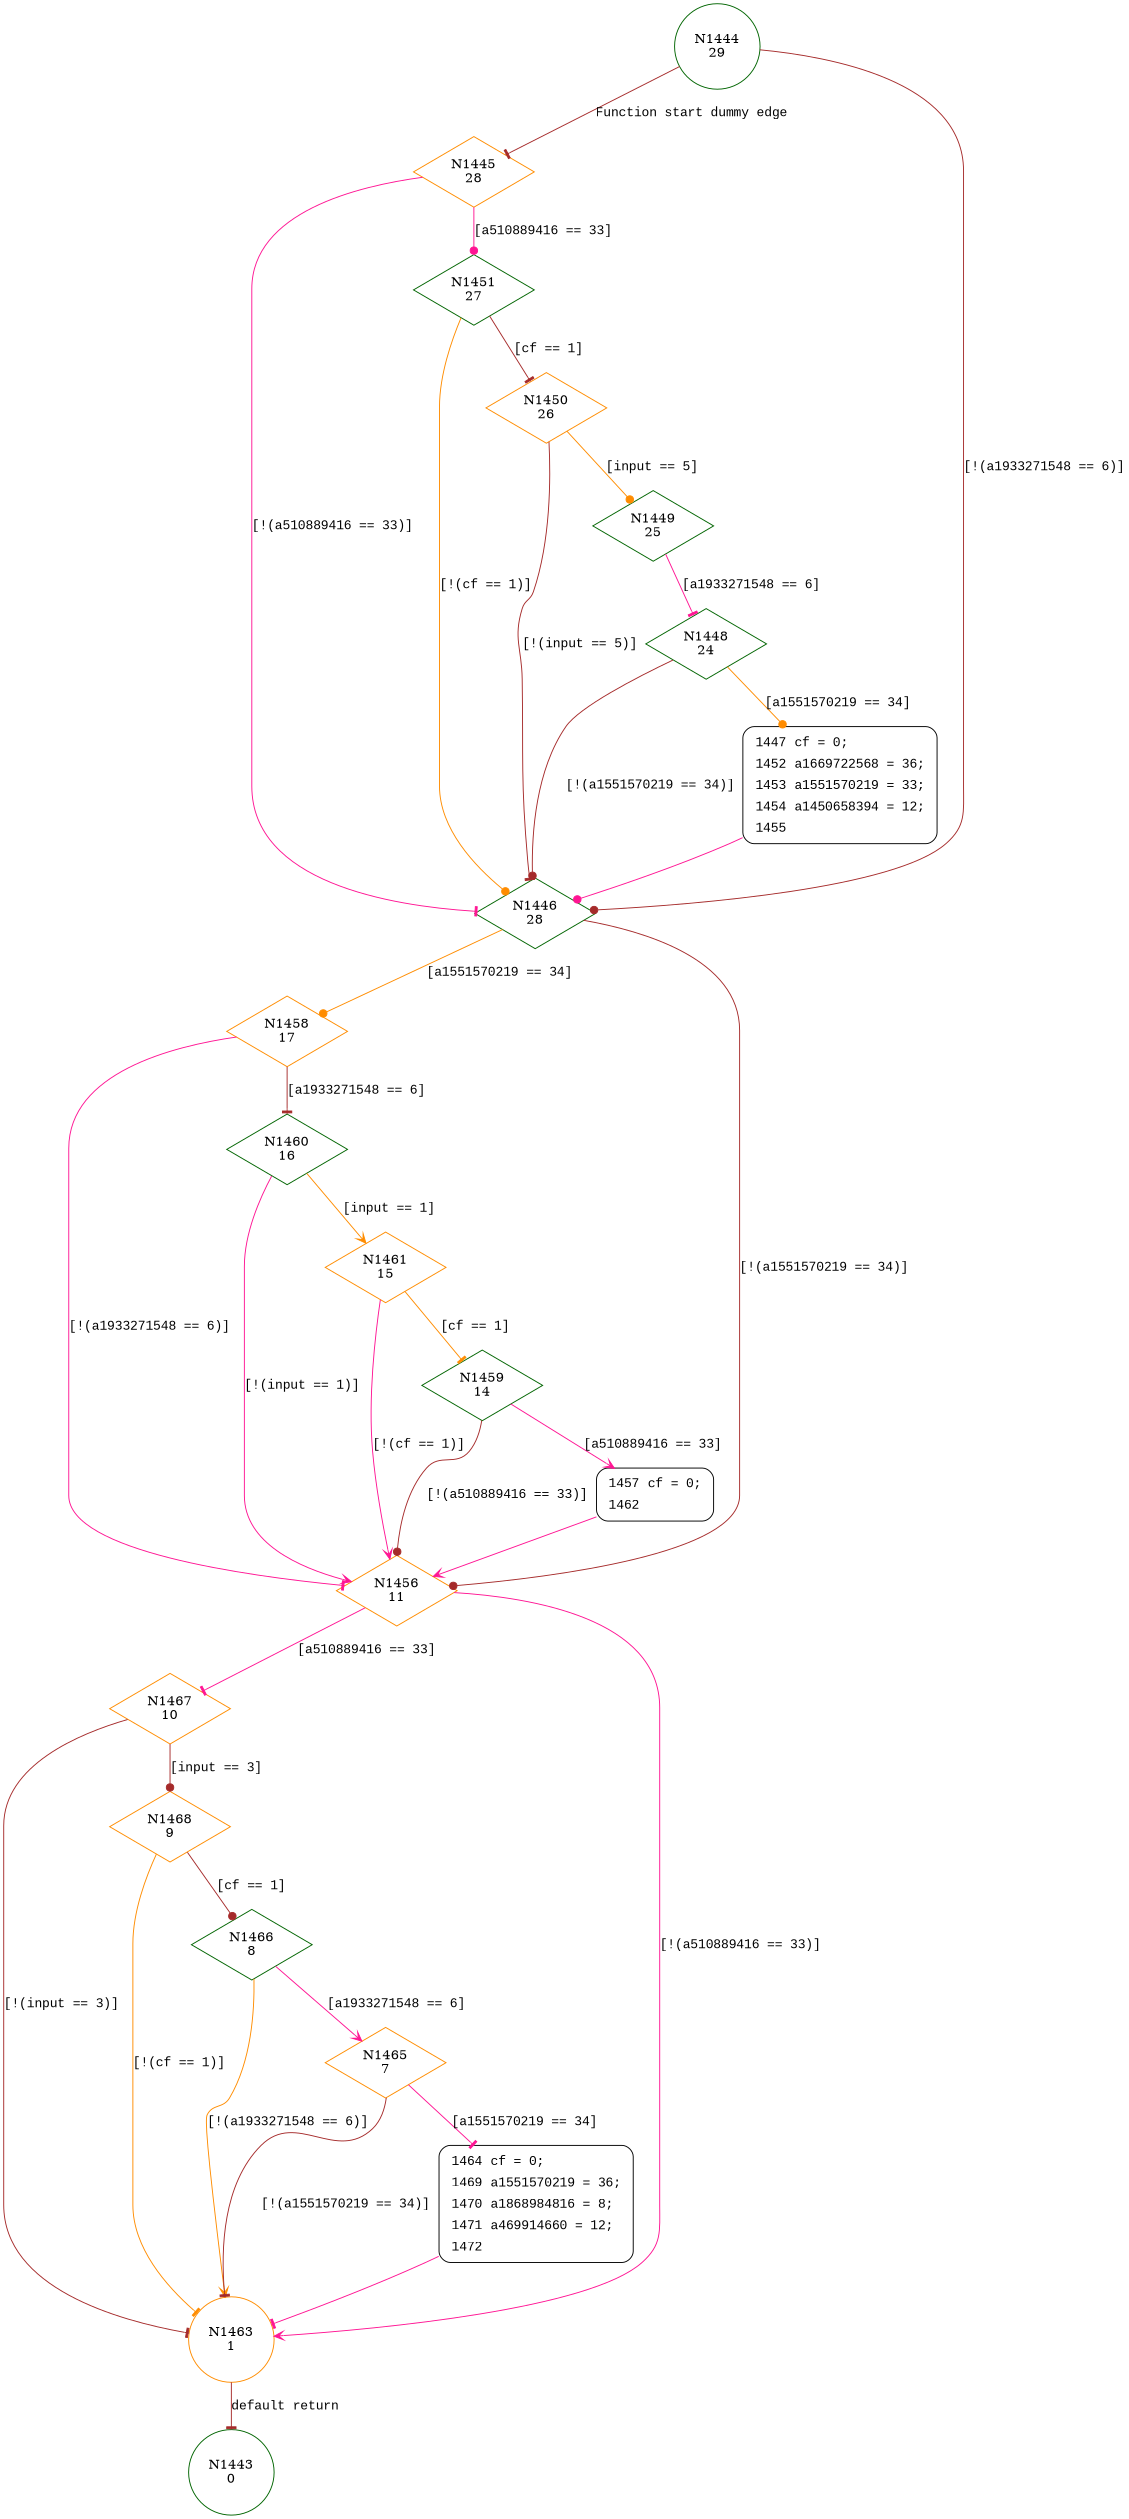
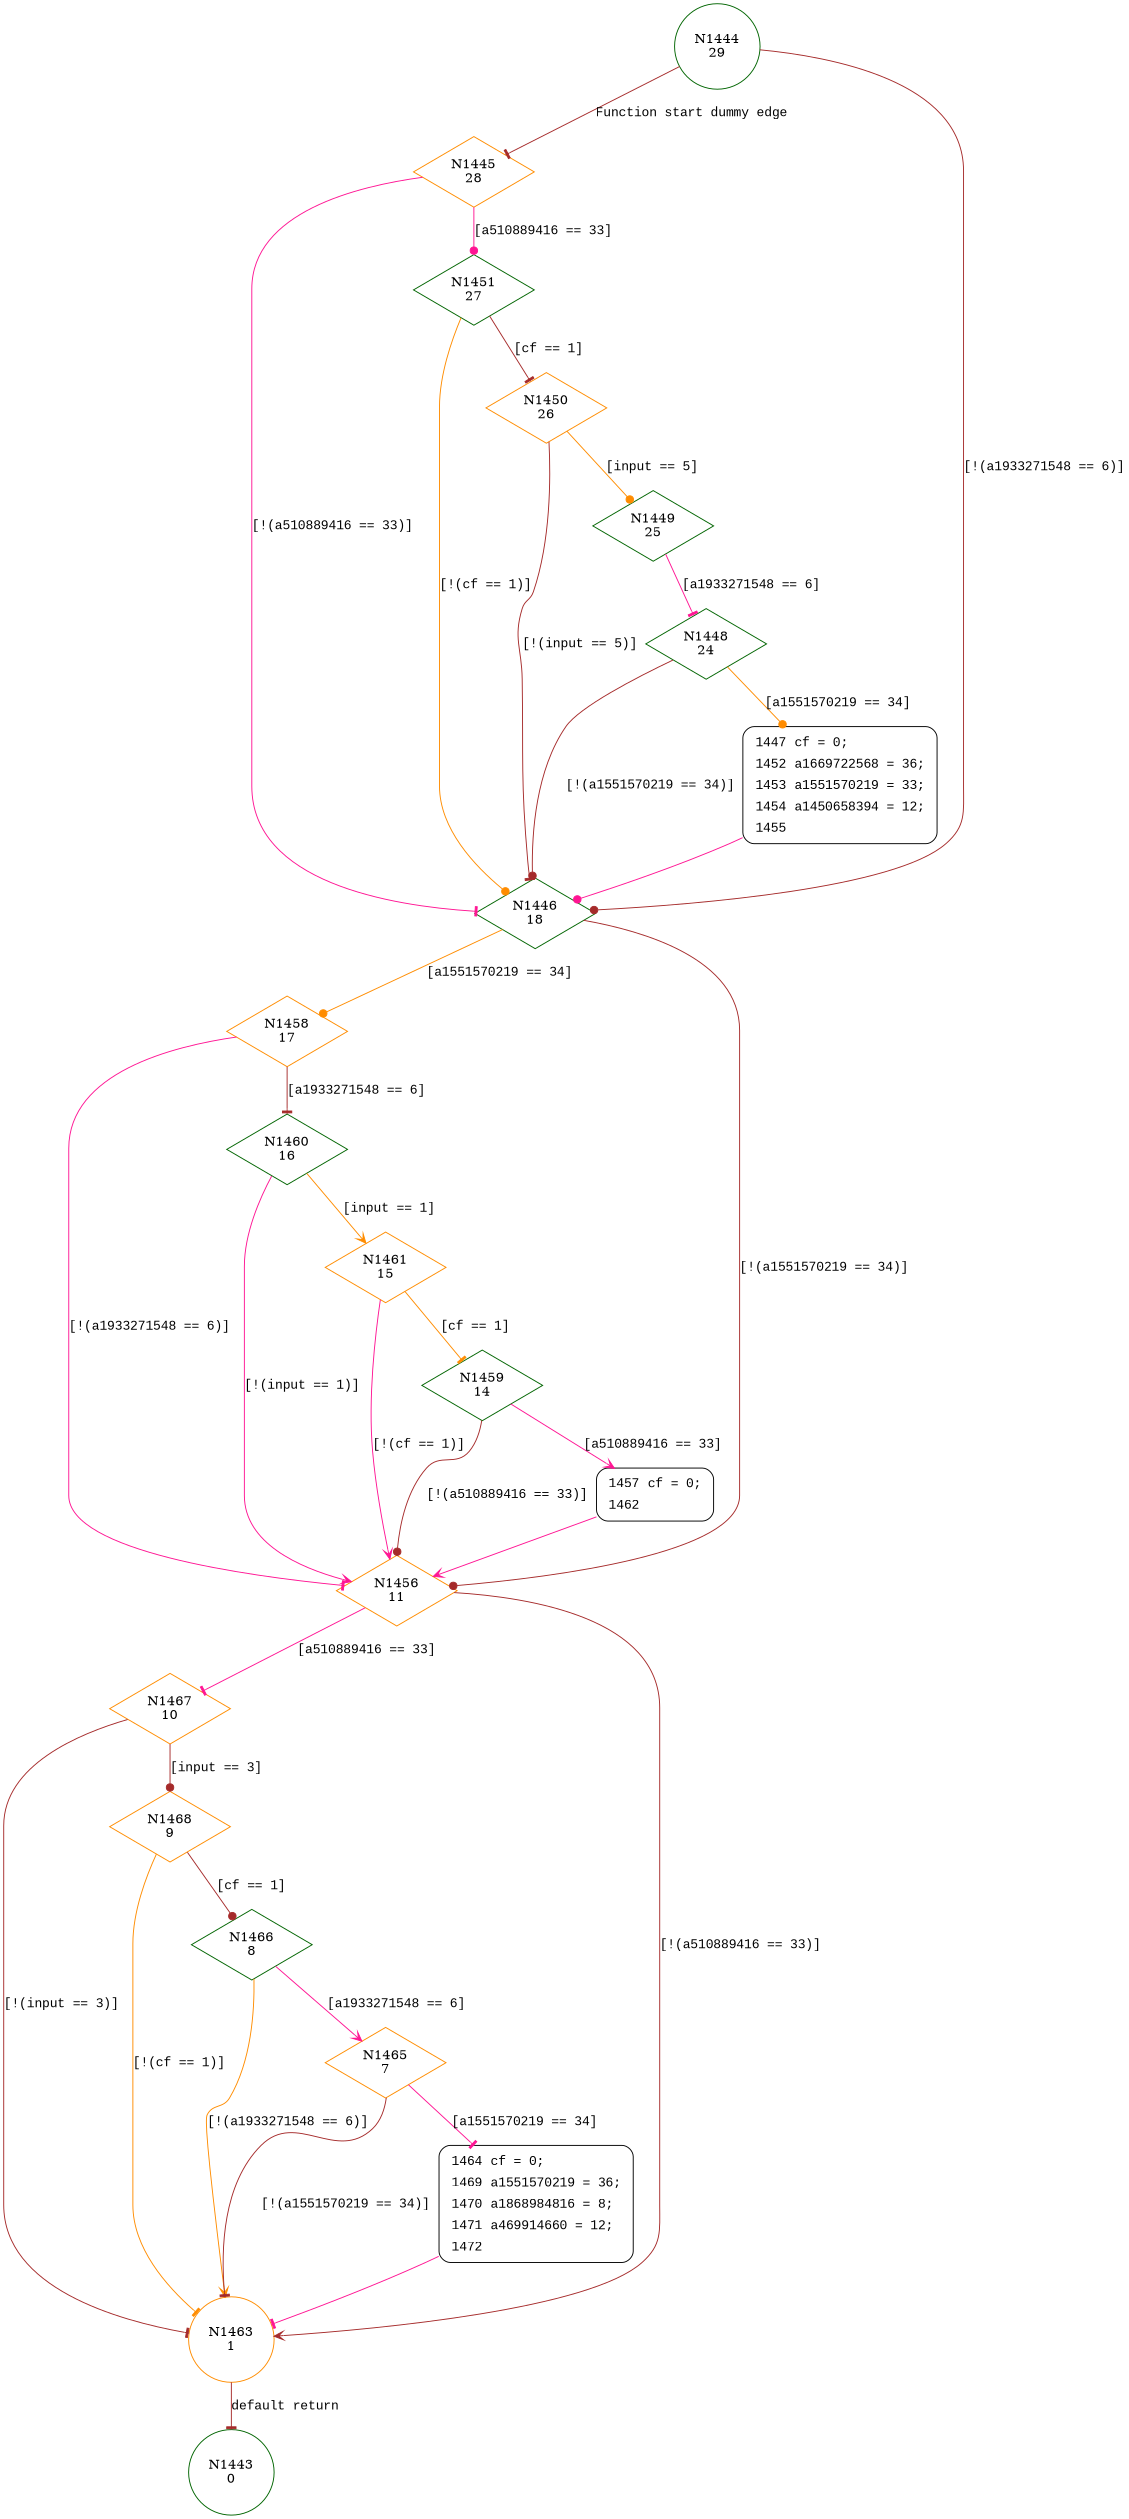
node "N1446 28": label "N1446 28" -> "N1446 18"
edge "N1456 11" -> "N1463 1": color deeppink -> brown
